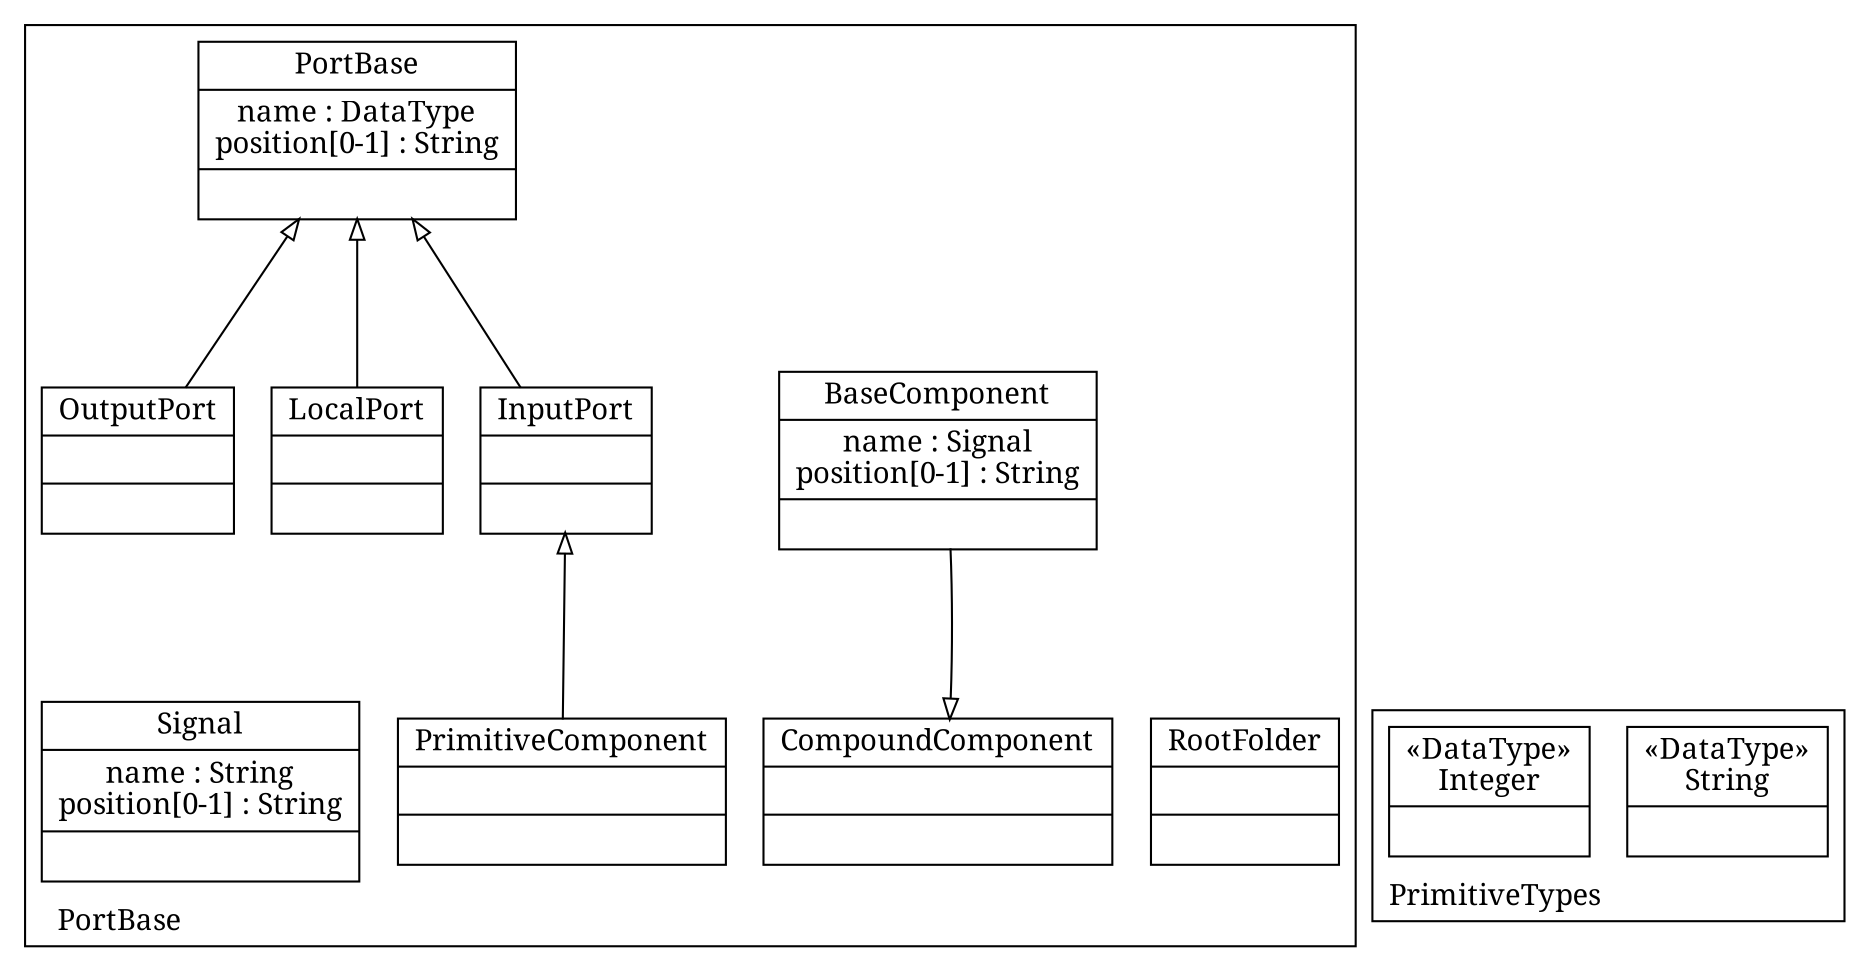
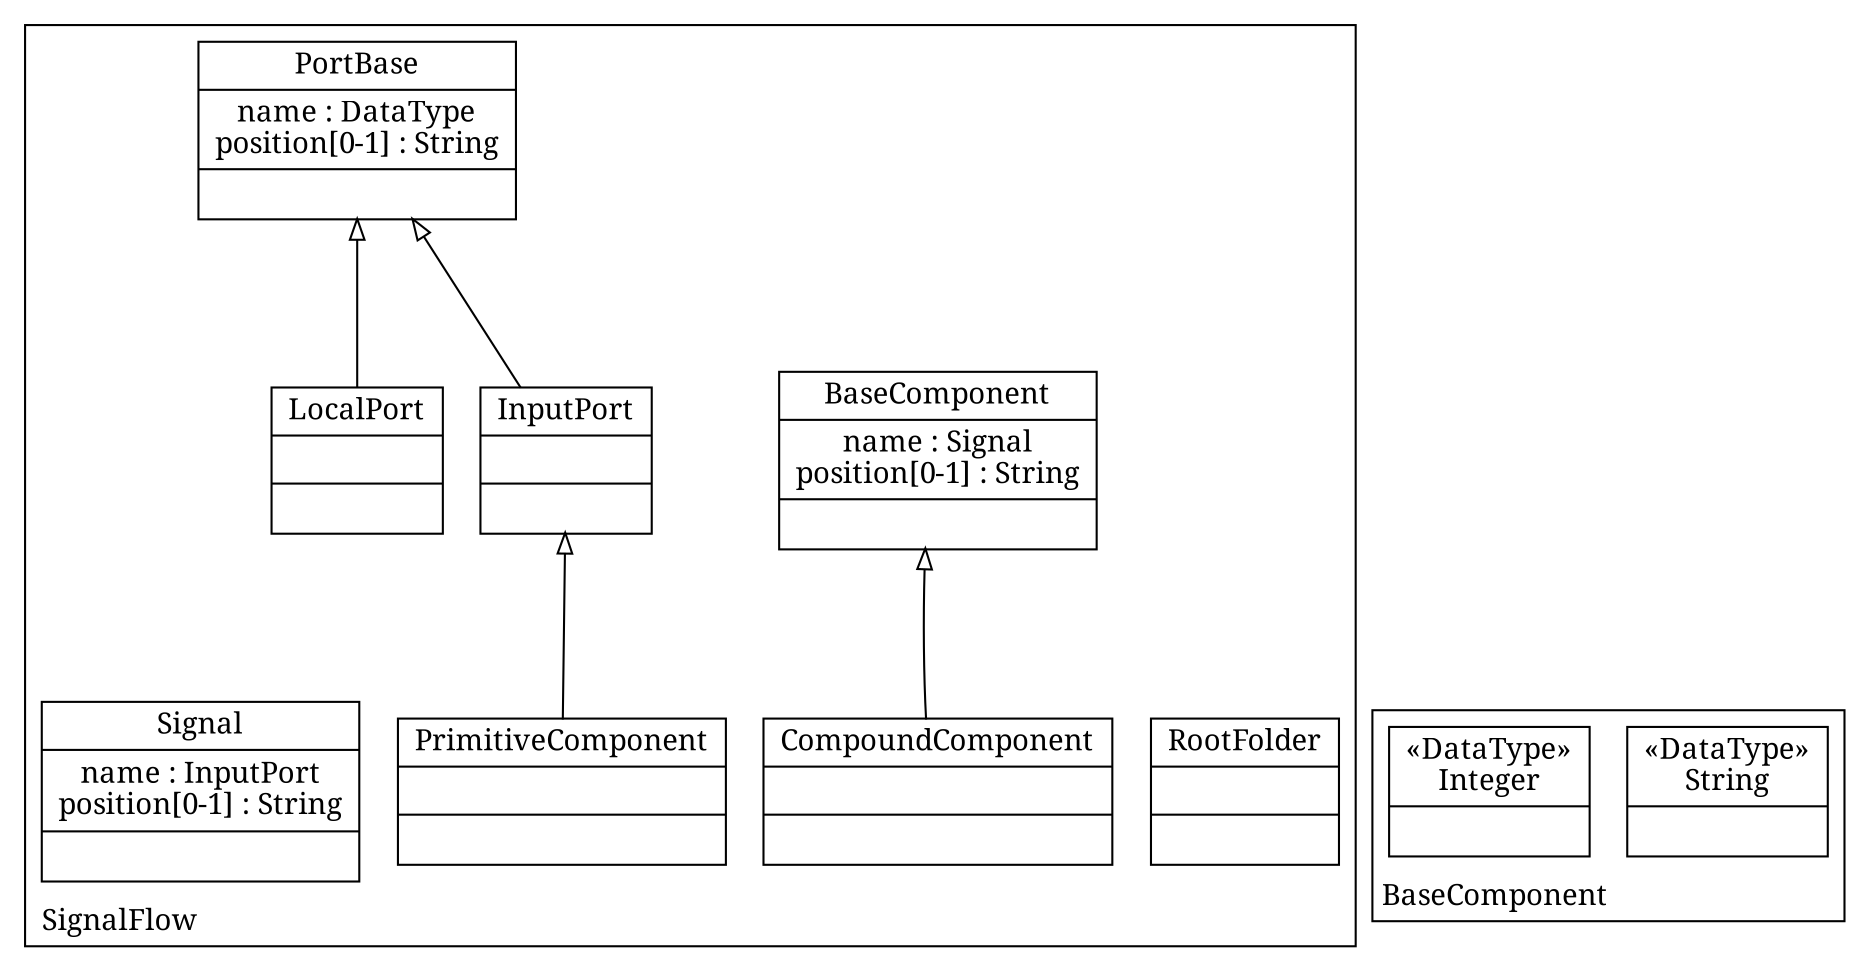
node "OutputPort": removed
edge "BaseComponent" -> "CompoundComponent": reversed
node "Signal": text "name : String" -> "name : InputPort"
cluster "PrimitiveTypes": label "PrimitiveTypes" -> "BaseComponent"
cluster "PortBase": label "PortBase" -> "SignalFlow"
